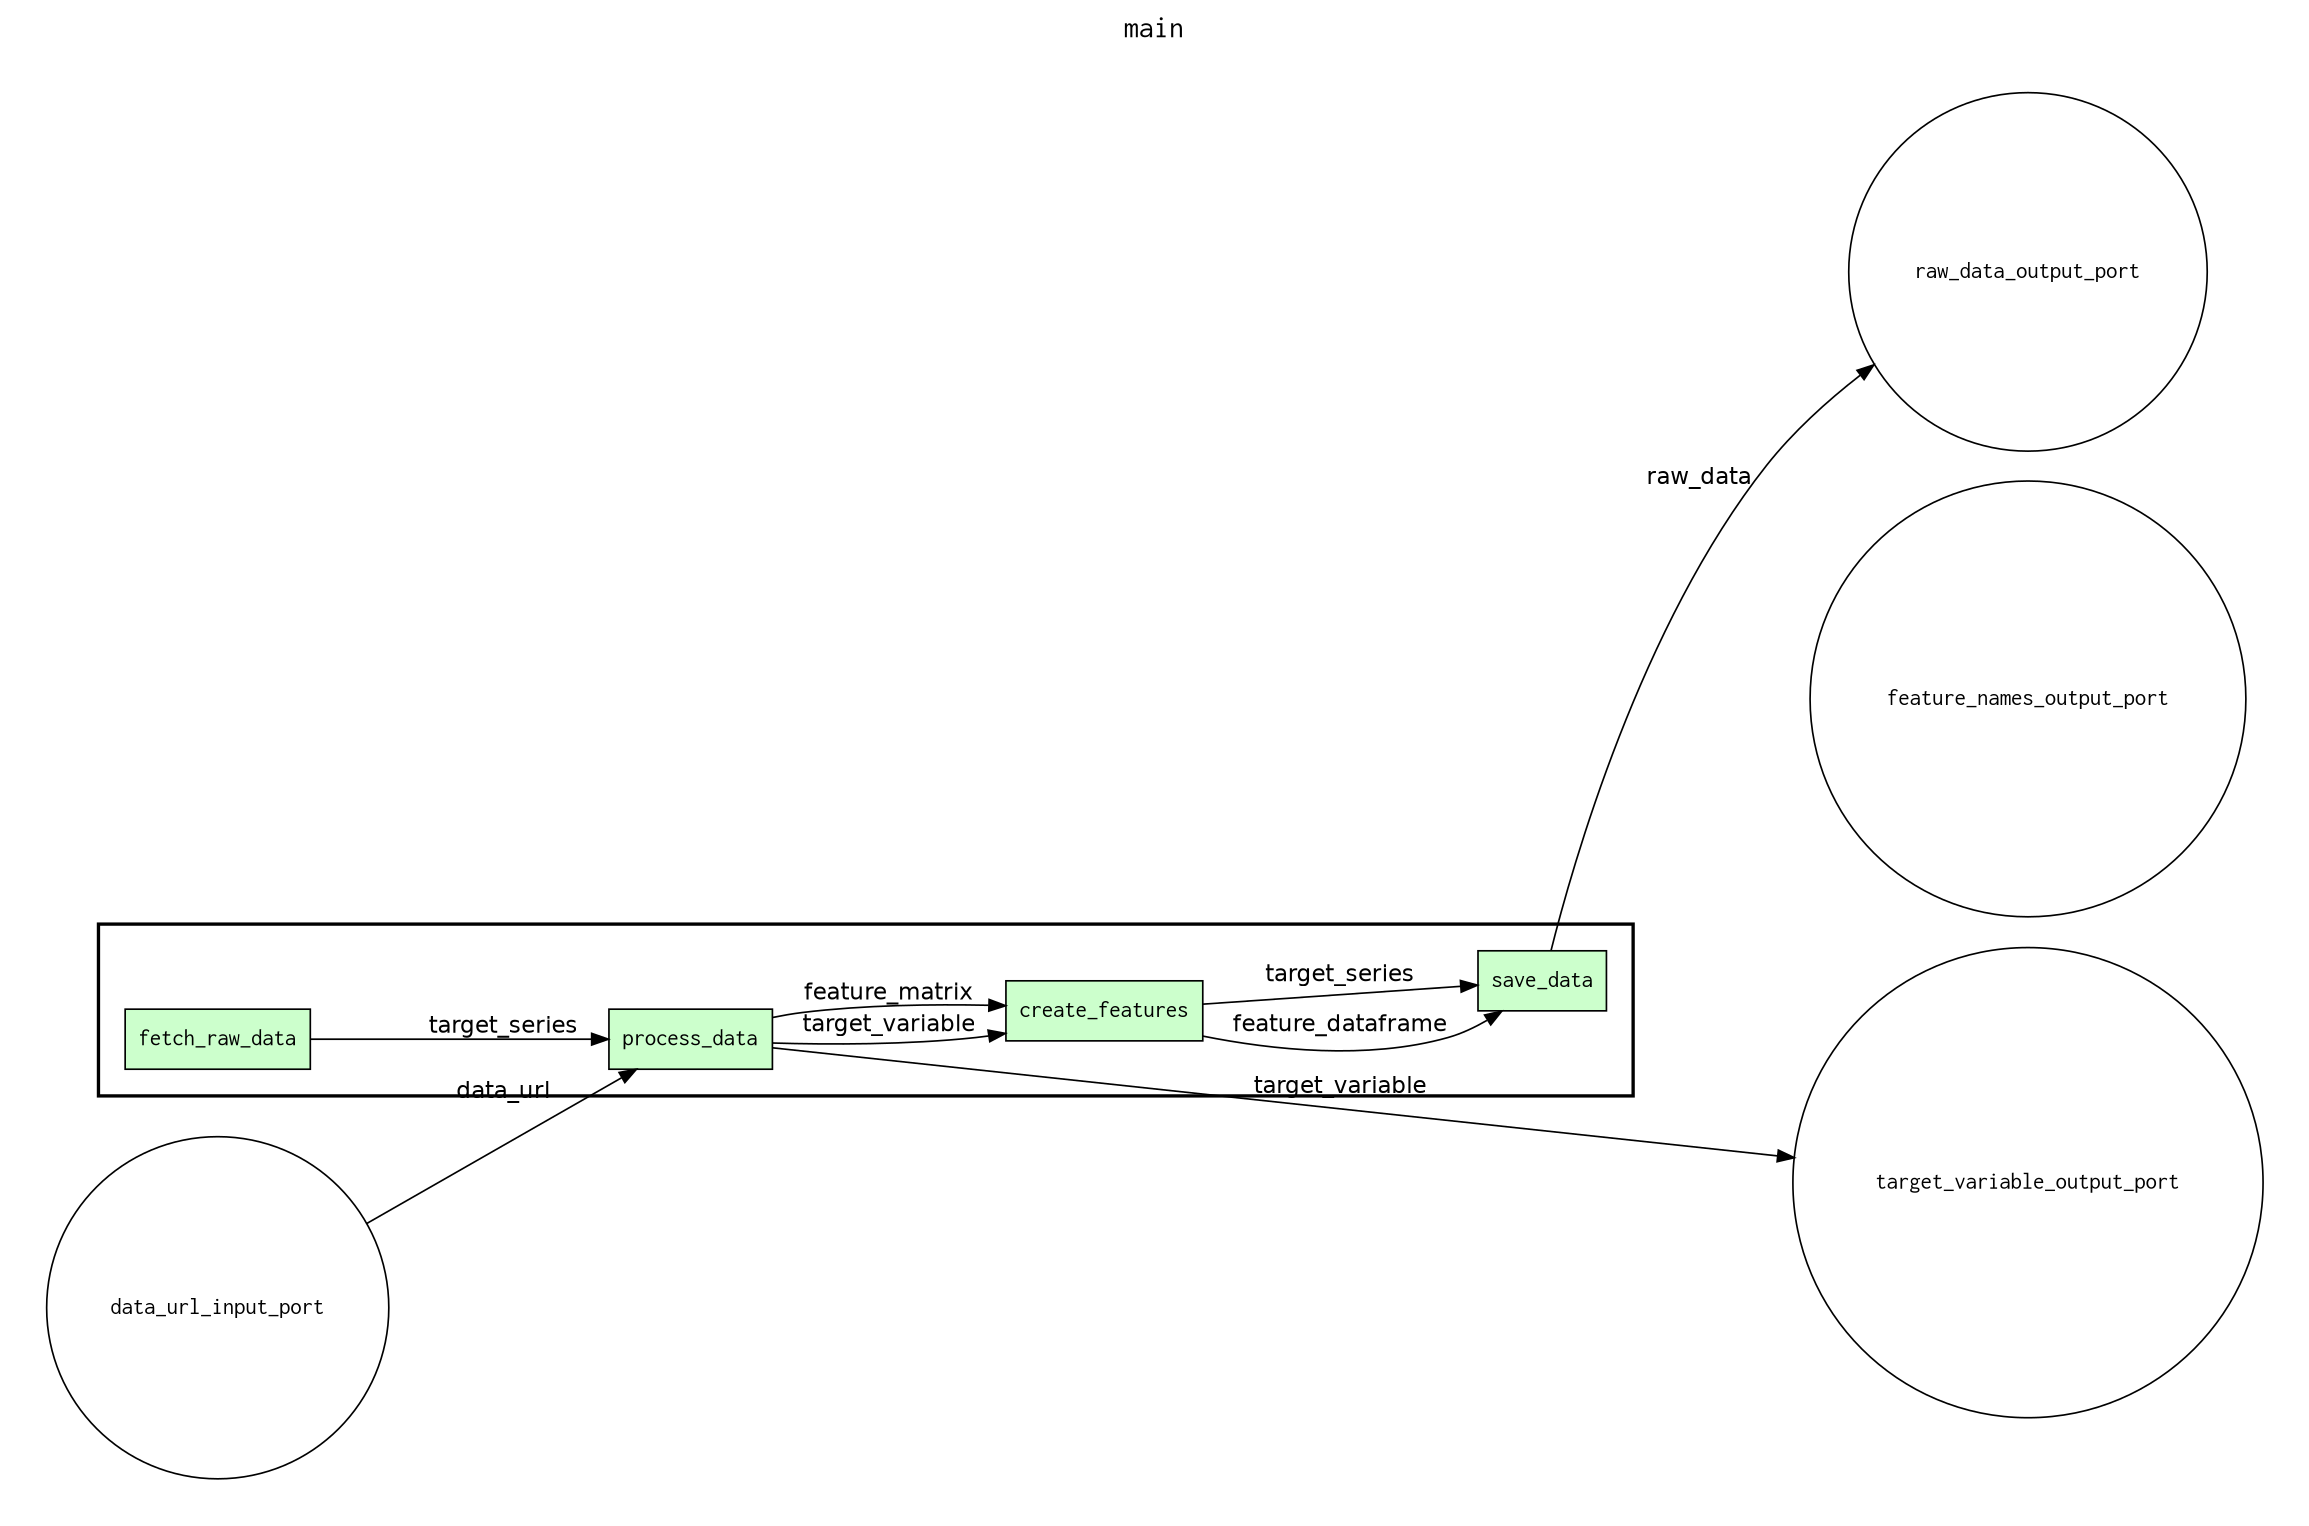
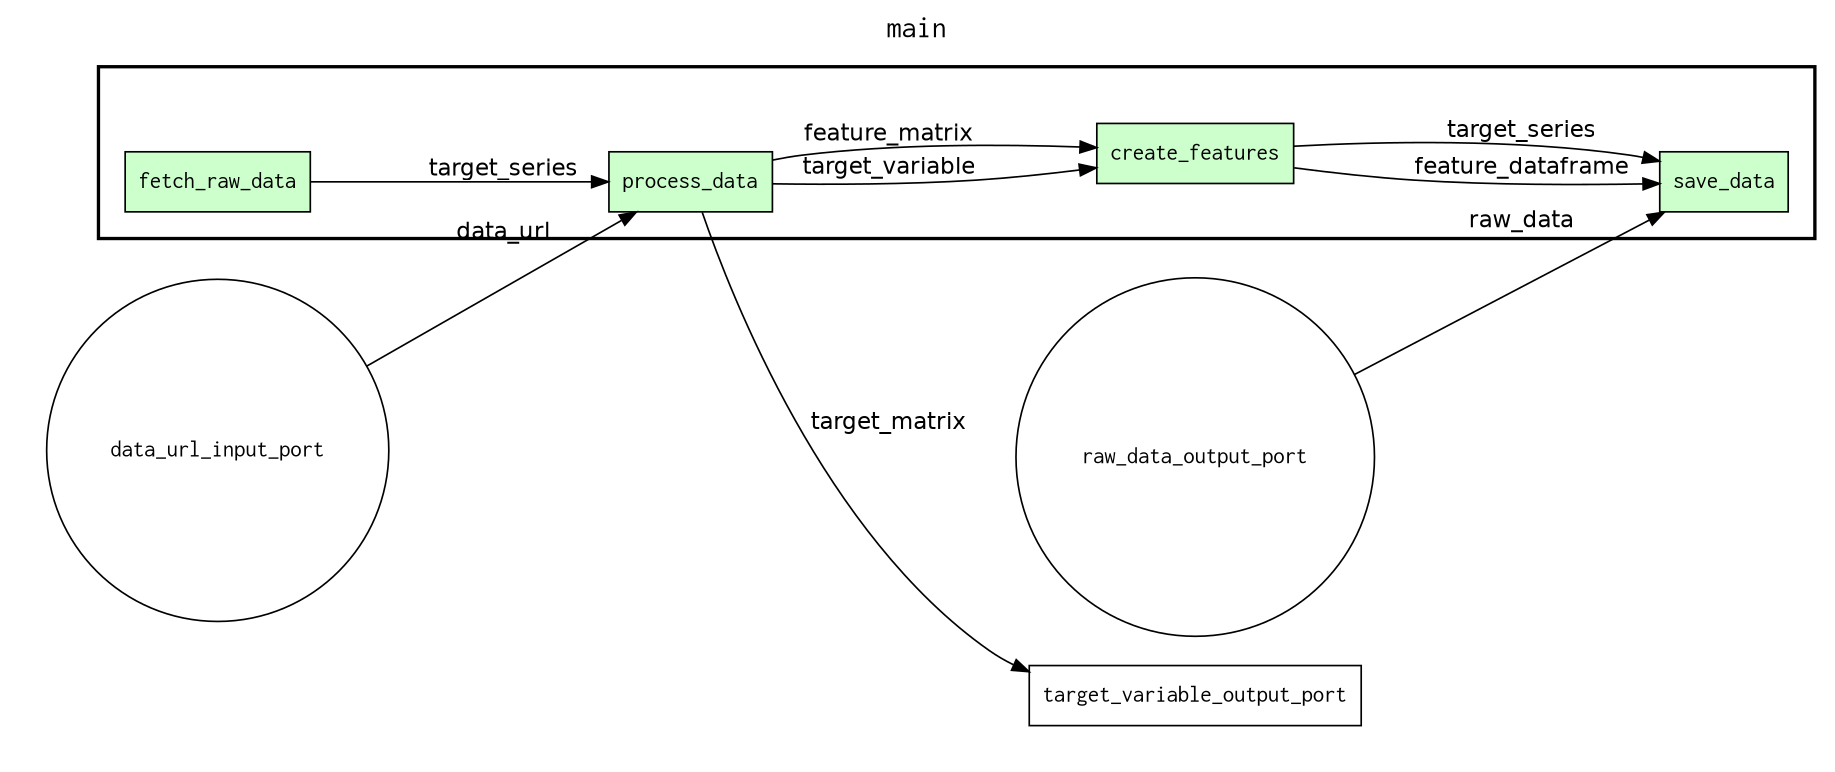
edge "save_data" -> "raw_data_output_port": reversed
node "feature_names_output_port": removed
edge "process_data" -> "target_variable_output_port": label "target_variable" -> "target_matrix"
node "target_variable_output_port": shape circle -> box
